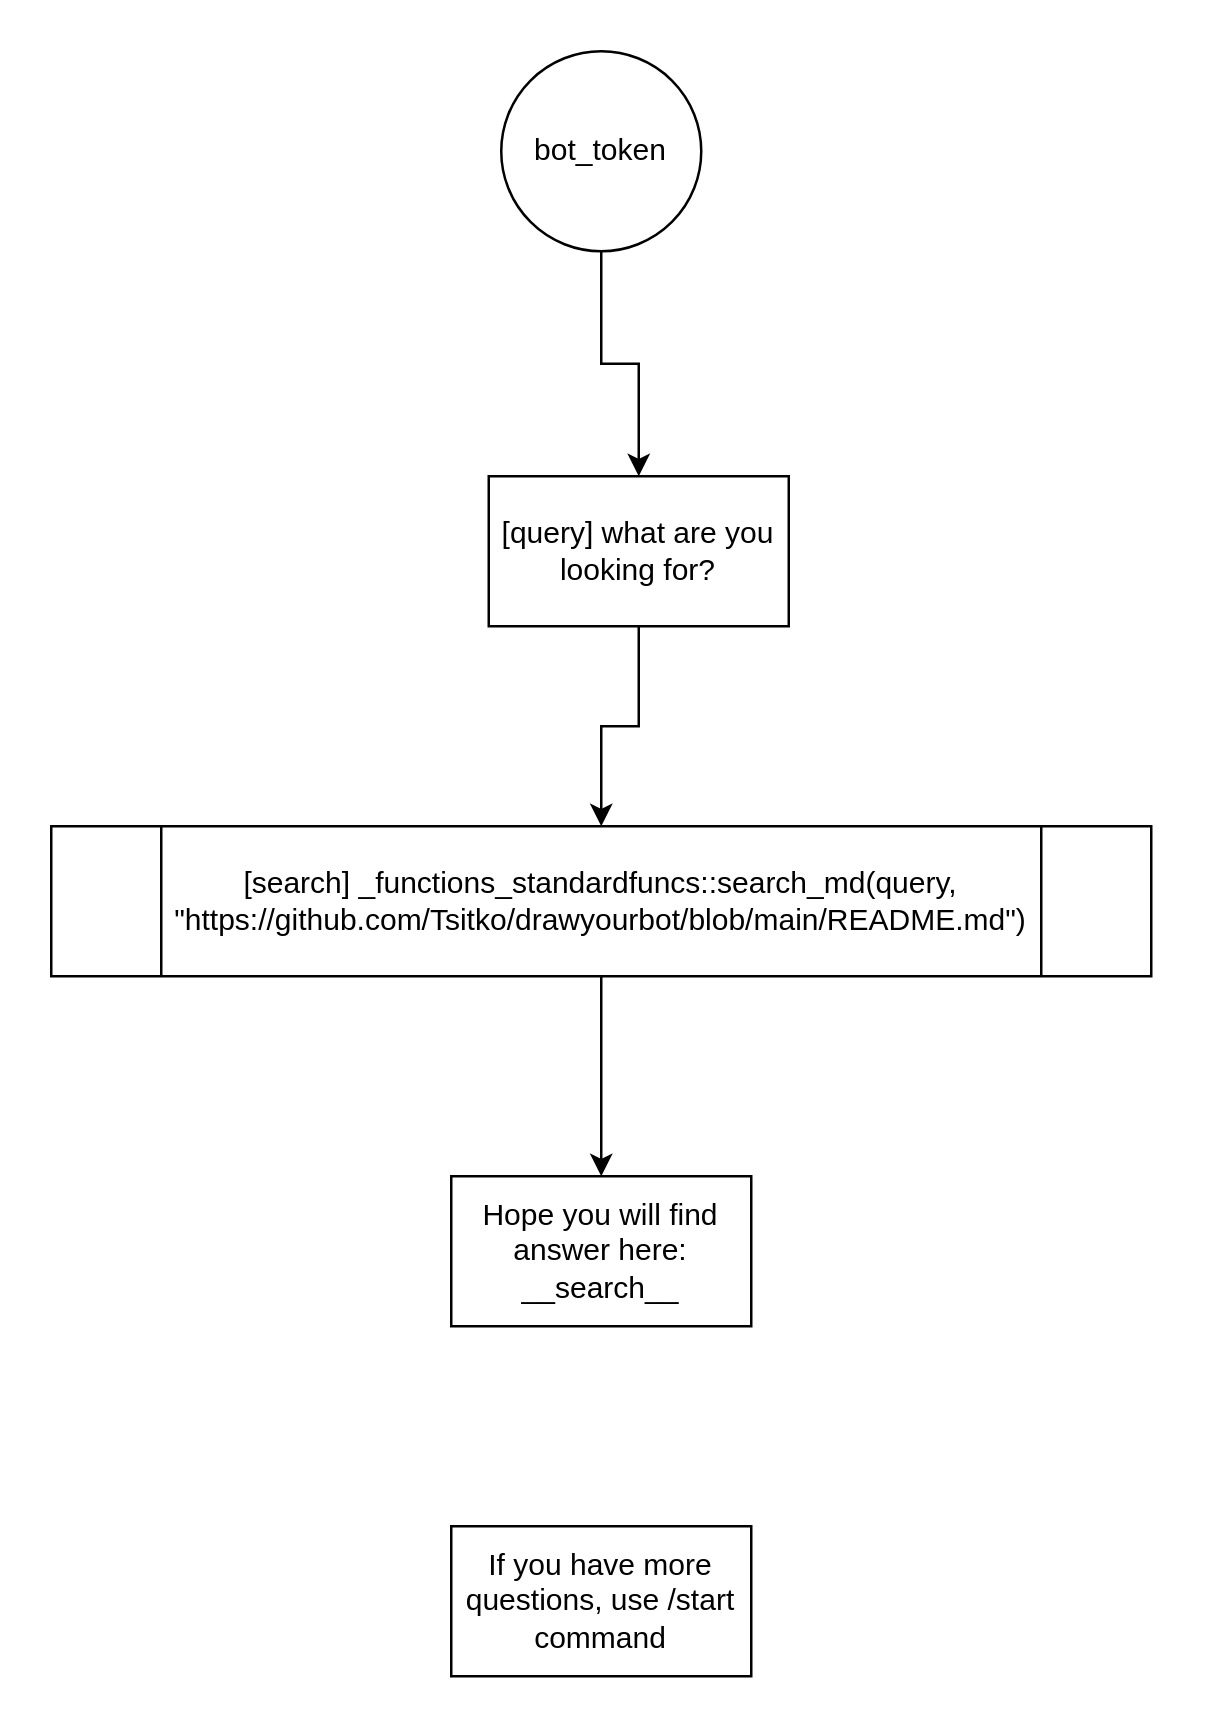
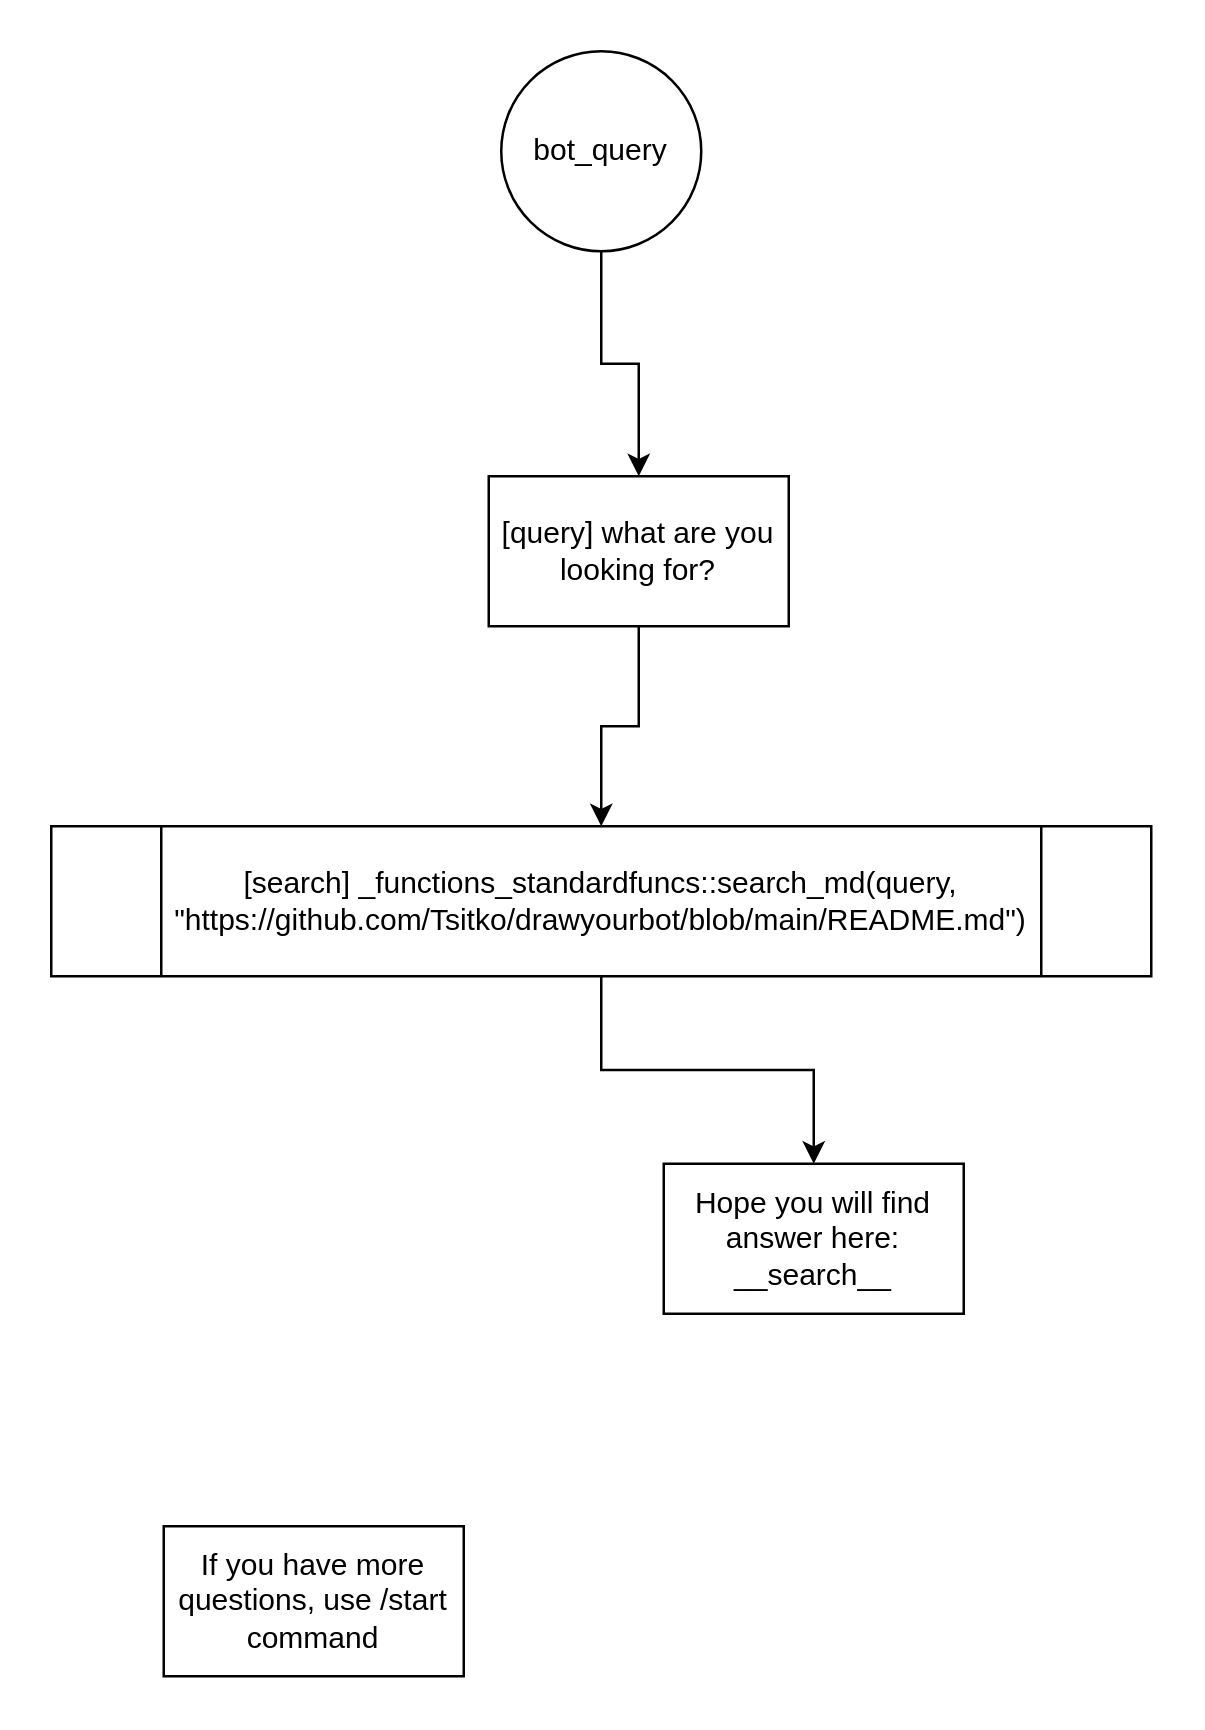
node "bot_token": label "bot_token" -> "bot_query"
node "Hope you will find answer here: __search__": moved (601, 1251) -> (814, 1239)
node "If you have more questions, use /start command": moved (601, 1601) -> (314, 1601)
